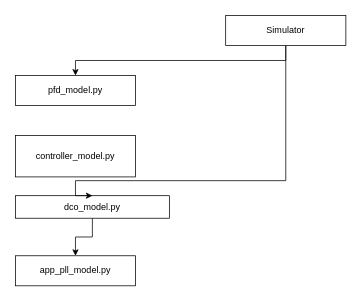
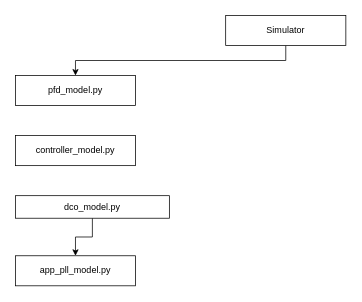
node "controller_model.py": size 120x41 -> 120x30
edge "Simulator" -> "dco_model.py": removed
